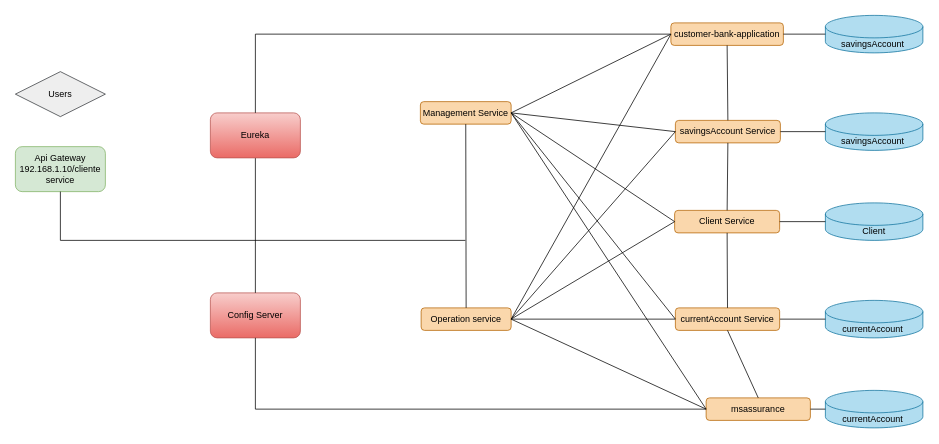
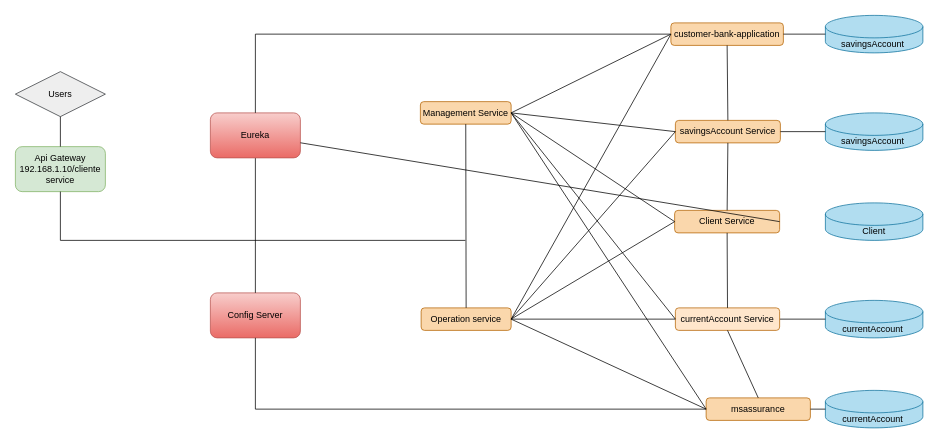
edge "Users" -- "Api Gateway 192.168.1.10/cliente service": added
edge "Client Service" -- "Client": now "Client Service" -- "Eureka"
node "currentAccount Service": fillcolor #fad7ac -> #ffe6cc
